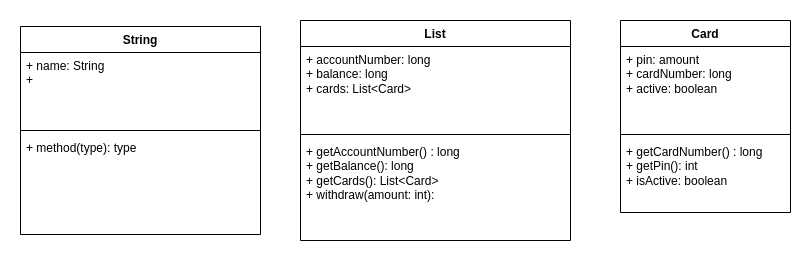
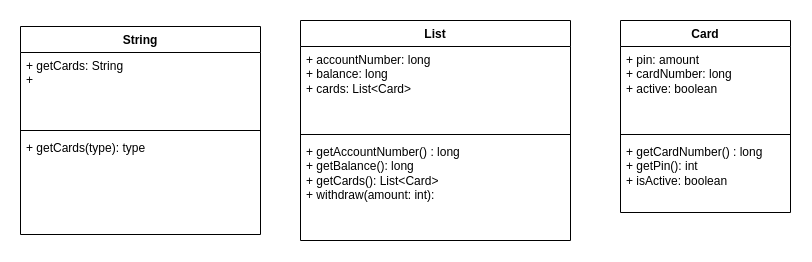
node "+ name: String +": label "+ name: String +" -> "+ getCards: String +"
node "+ method(type): type": label "+ method(type): type" -> "+ getCards(type): type"
